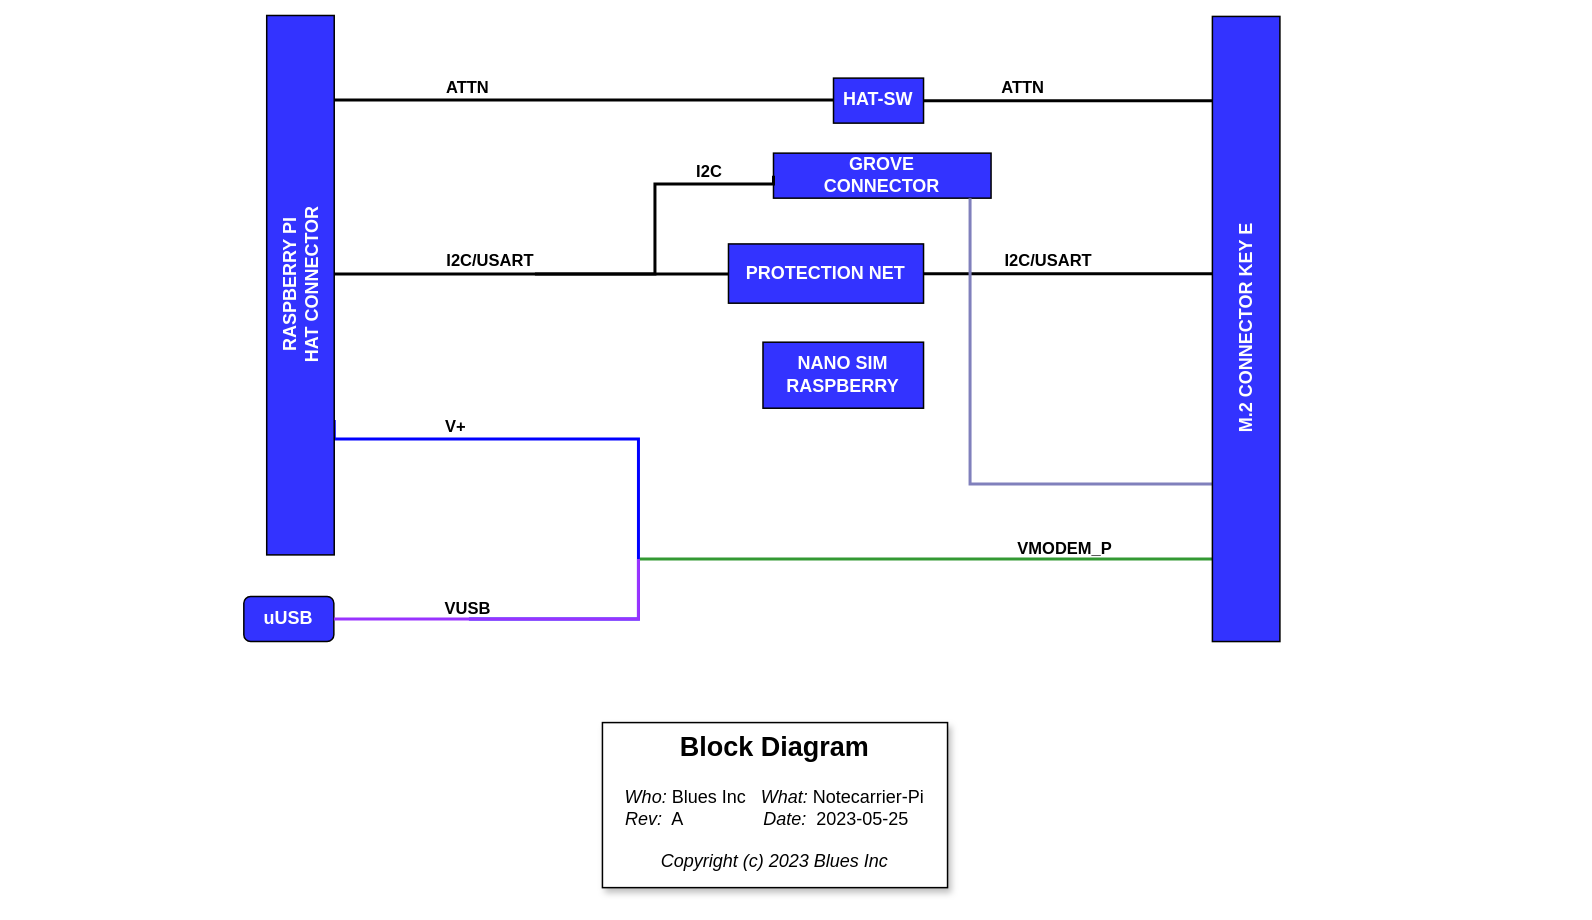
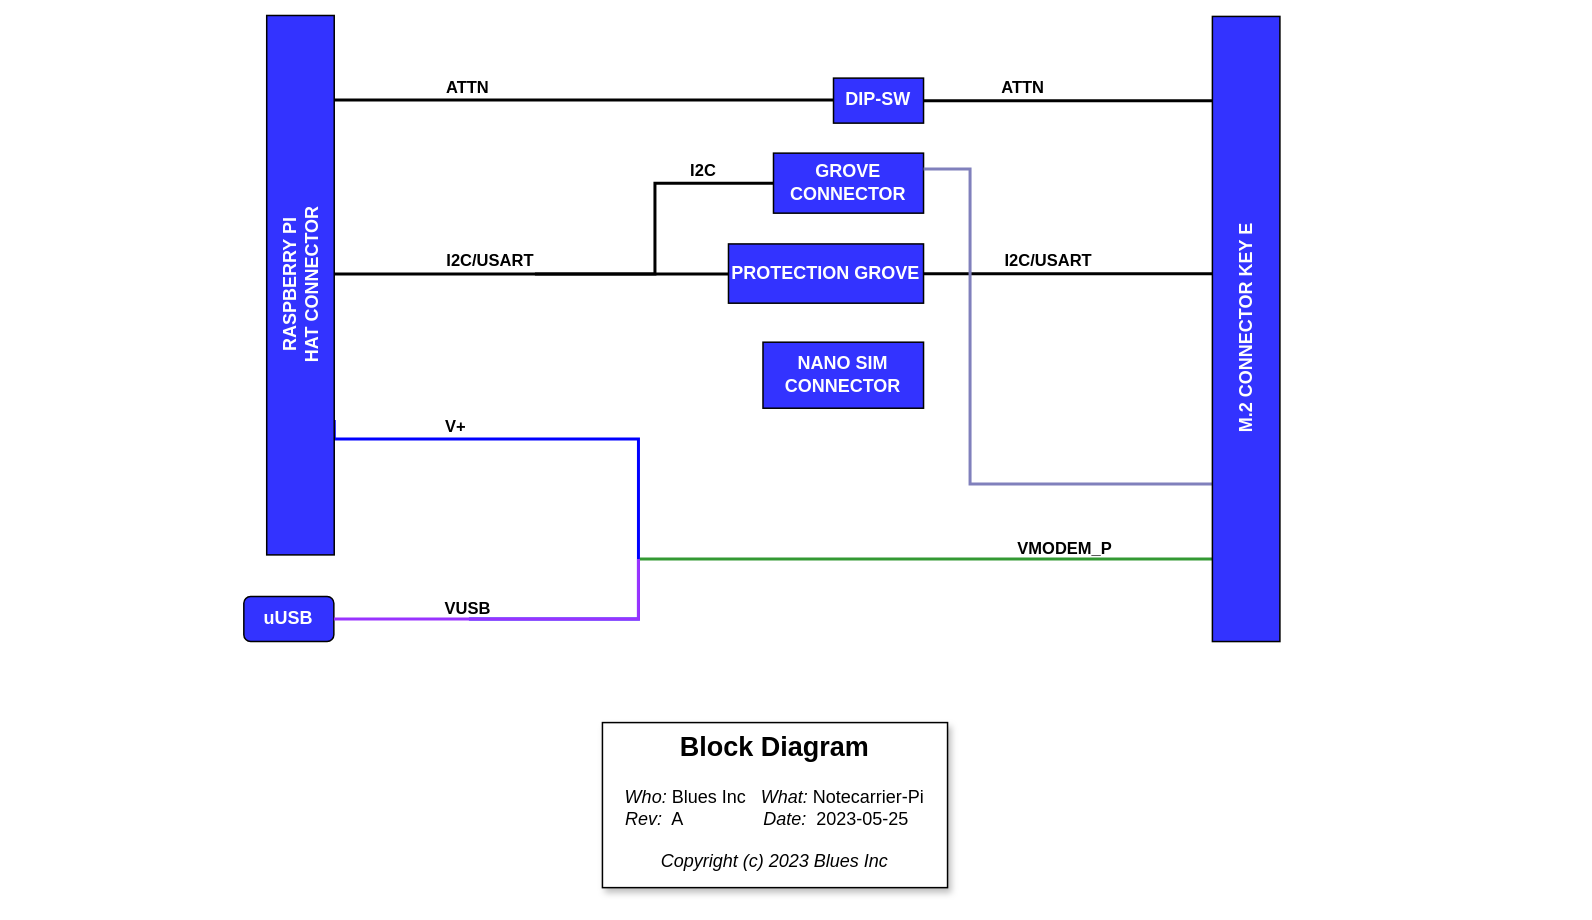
node "HAT-SW": label "HAT-SW" -> "DIP-SW"
node "GROVE CONNECTOR": size 218x45 -> 150x60
node "PROTECTION NET": label "PROTECTION NET" -> "PROTECTION GROVE"
node "NANO SIM RASPBERRY": label "NANO SIM RASPBERRY" -> "NANO SIM CONNECTOR"
